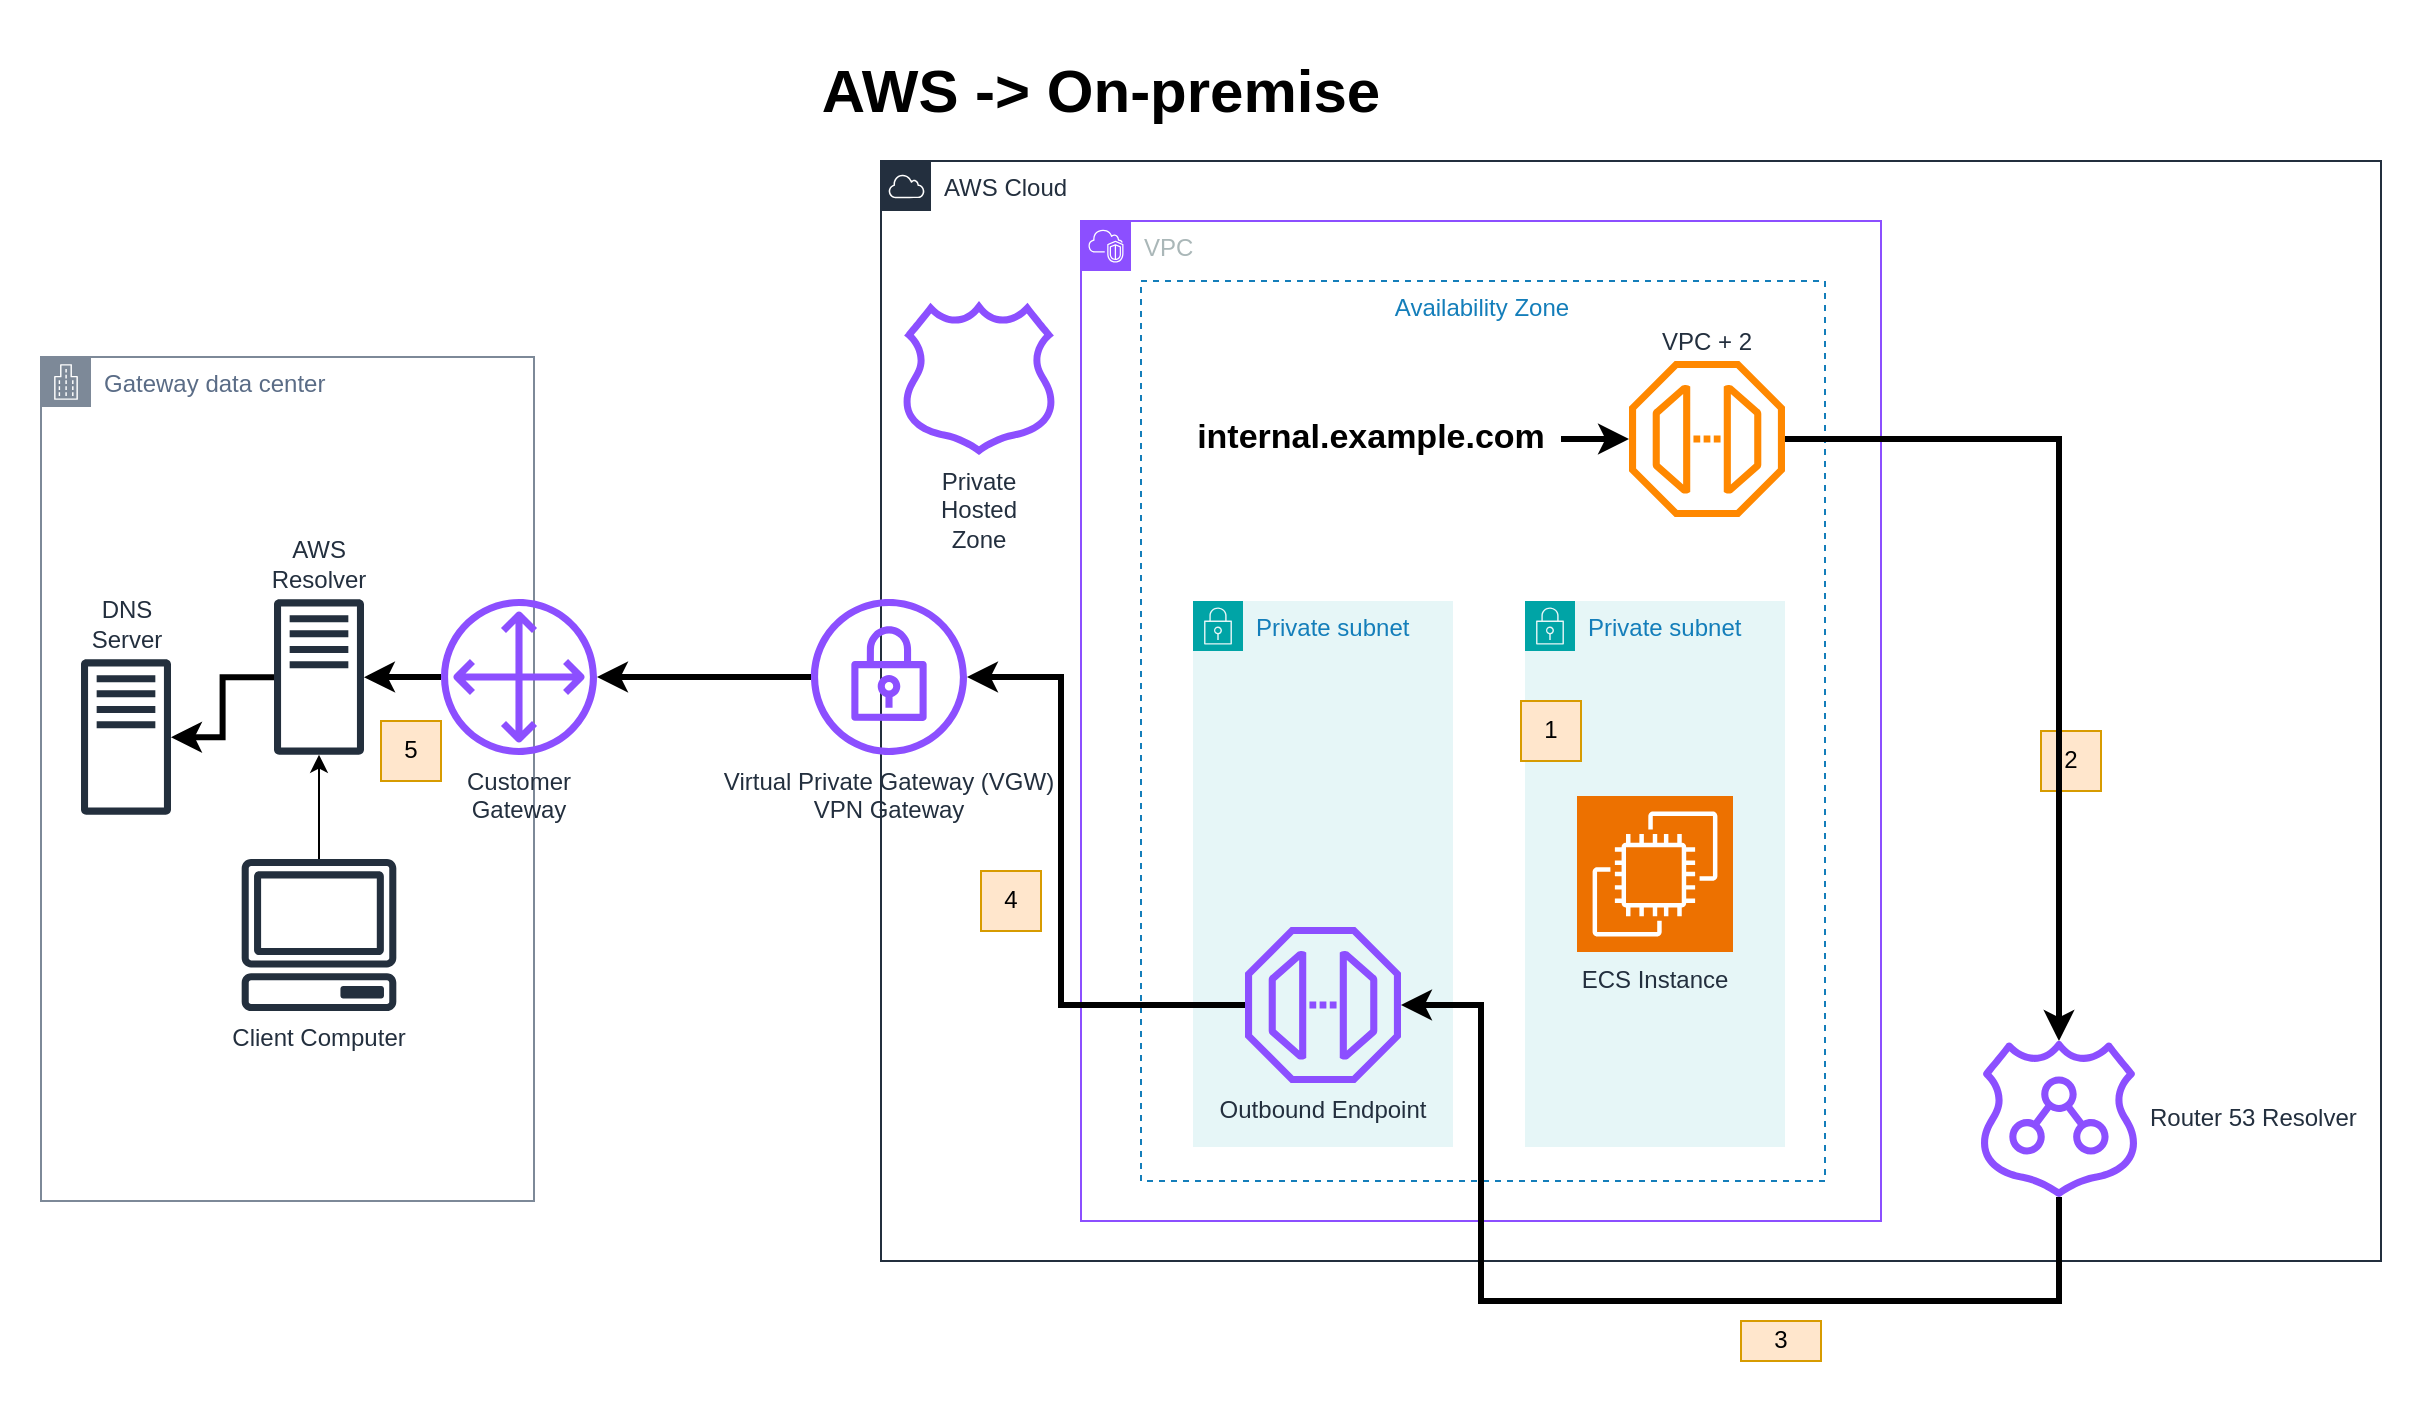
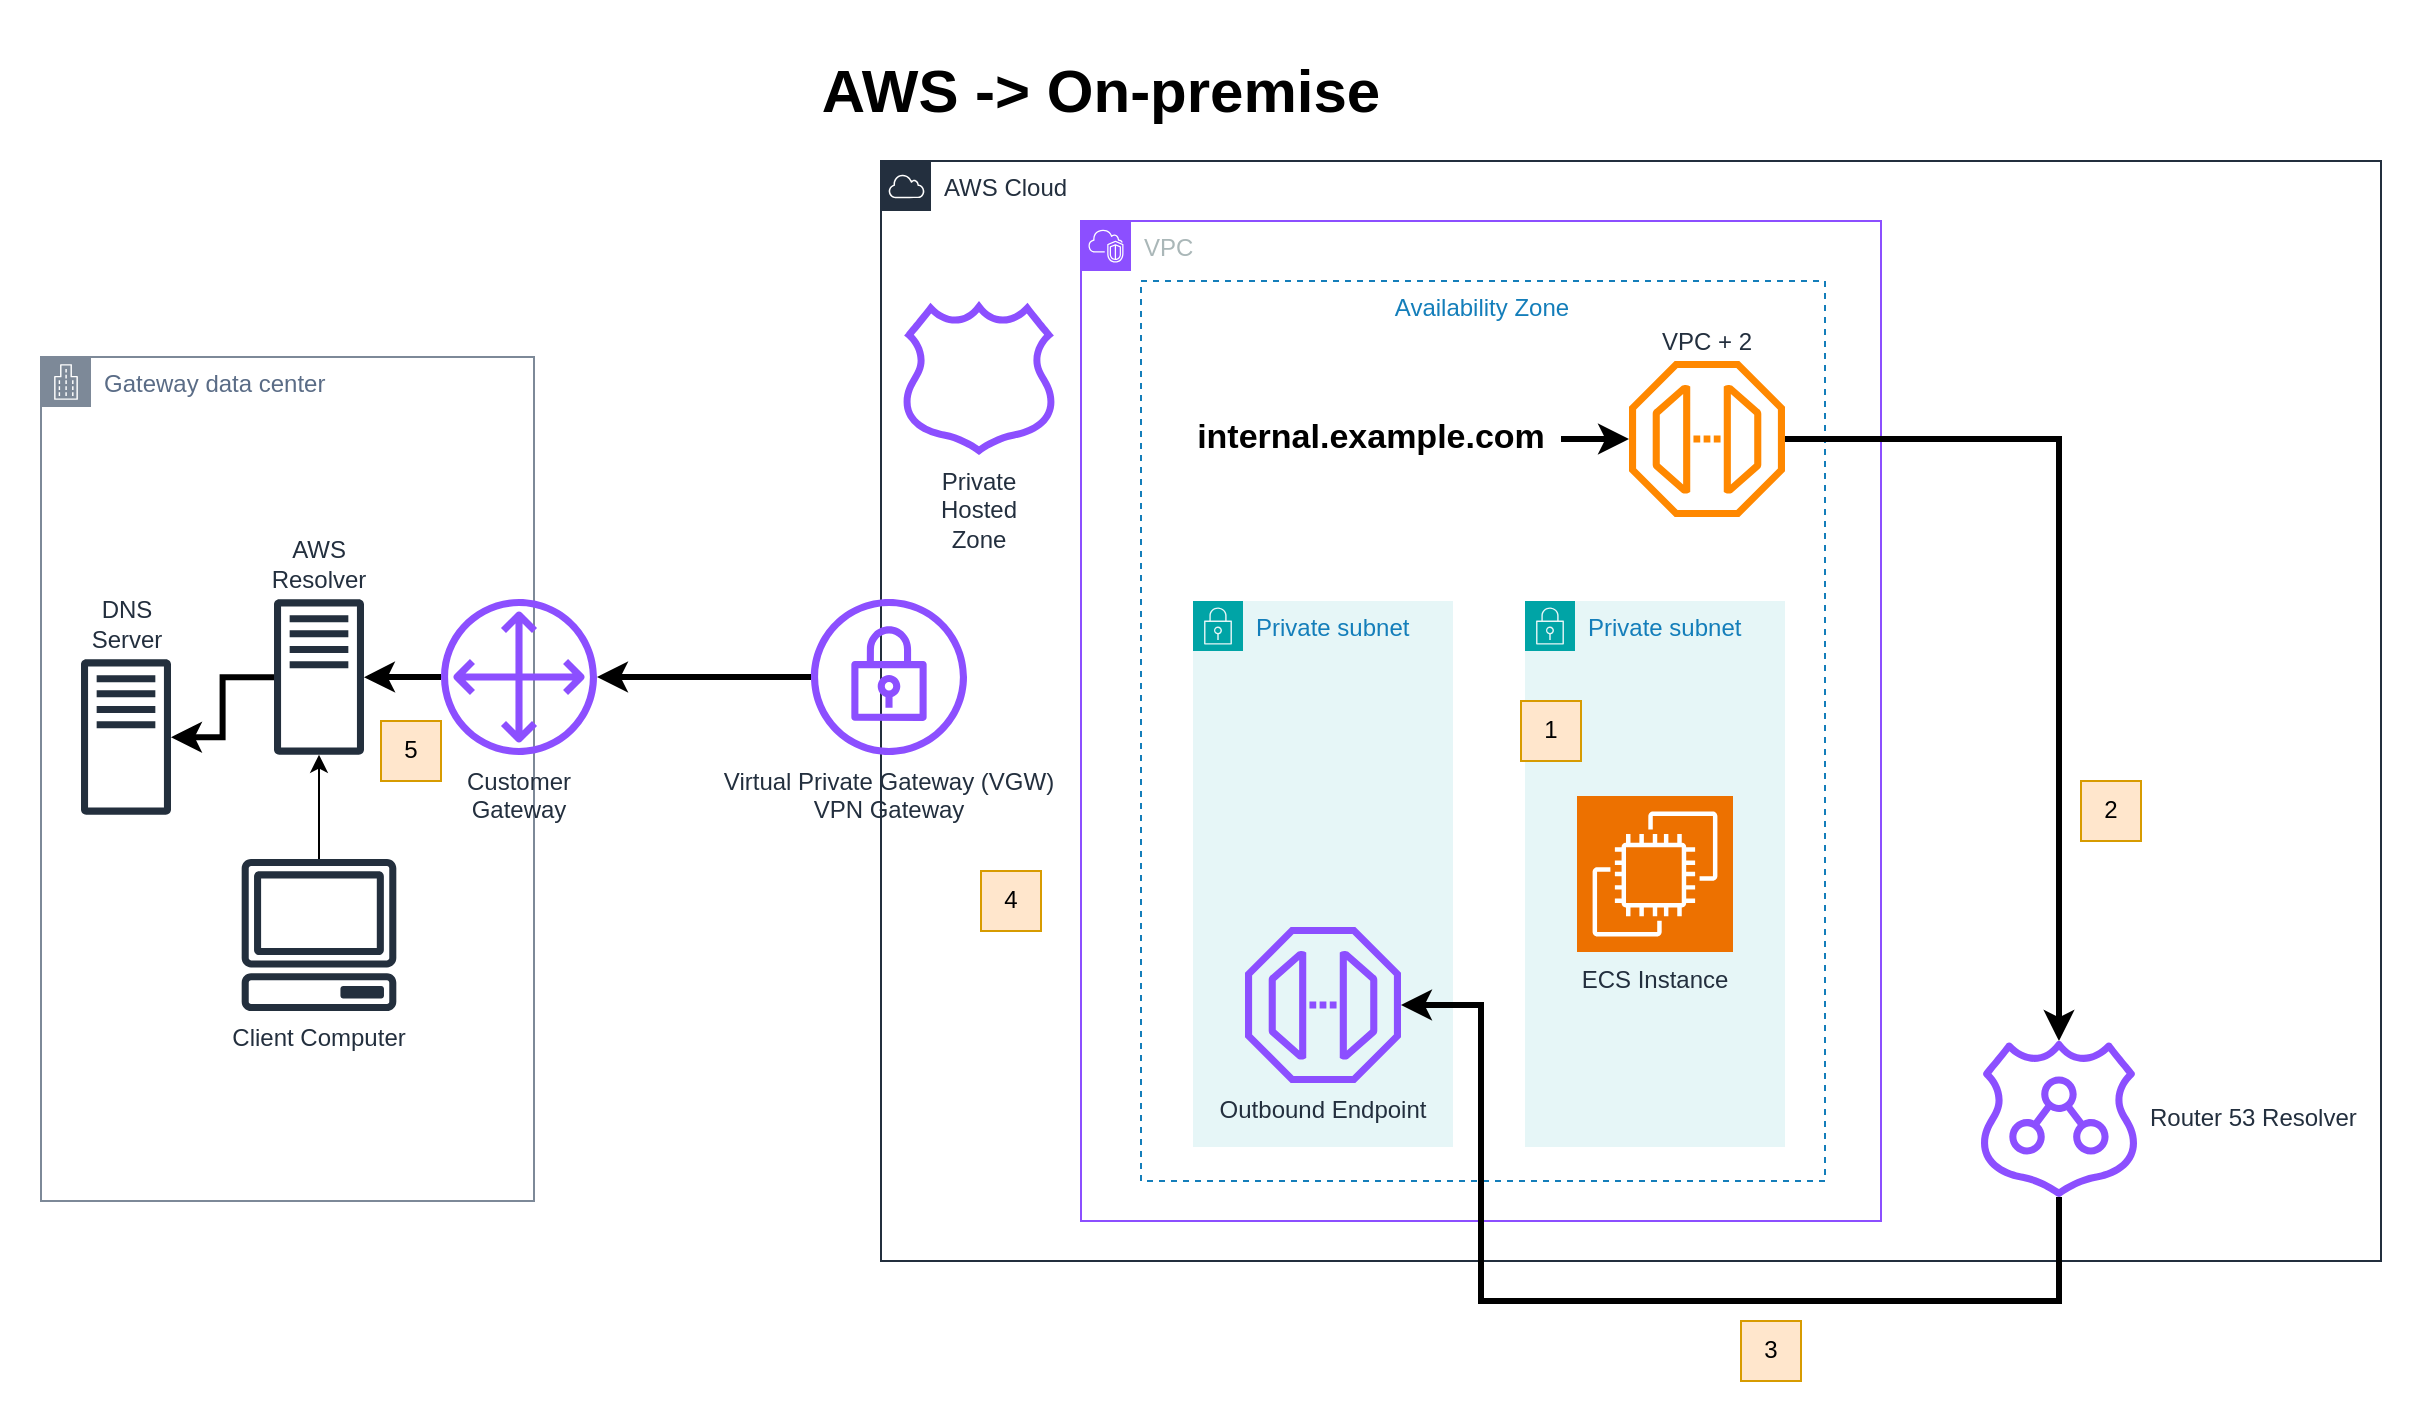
node "2": moved (2071, 761) -> (2111, 811)
edge "Outbound Endpoint" -> "Virtual Private Gateway (VGW) VPN Gateway": removed
node "3": size 80x40 -> 60x60
